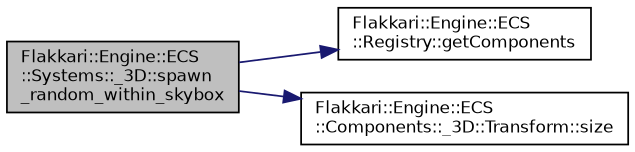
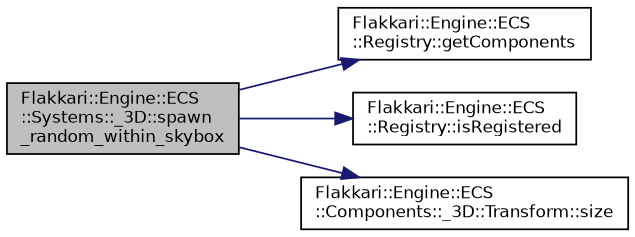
node "Flakkari::Engine::ECS ::Registry::isRegistered": added
